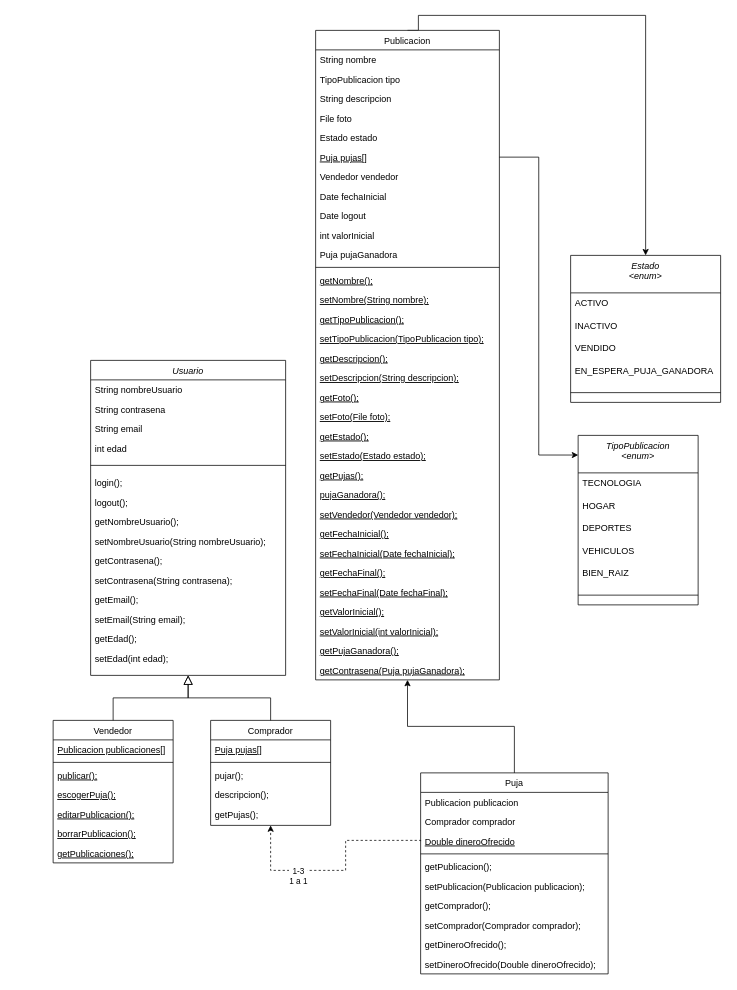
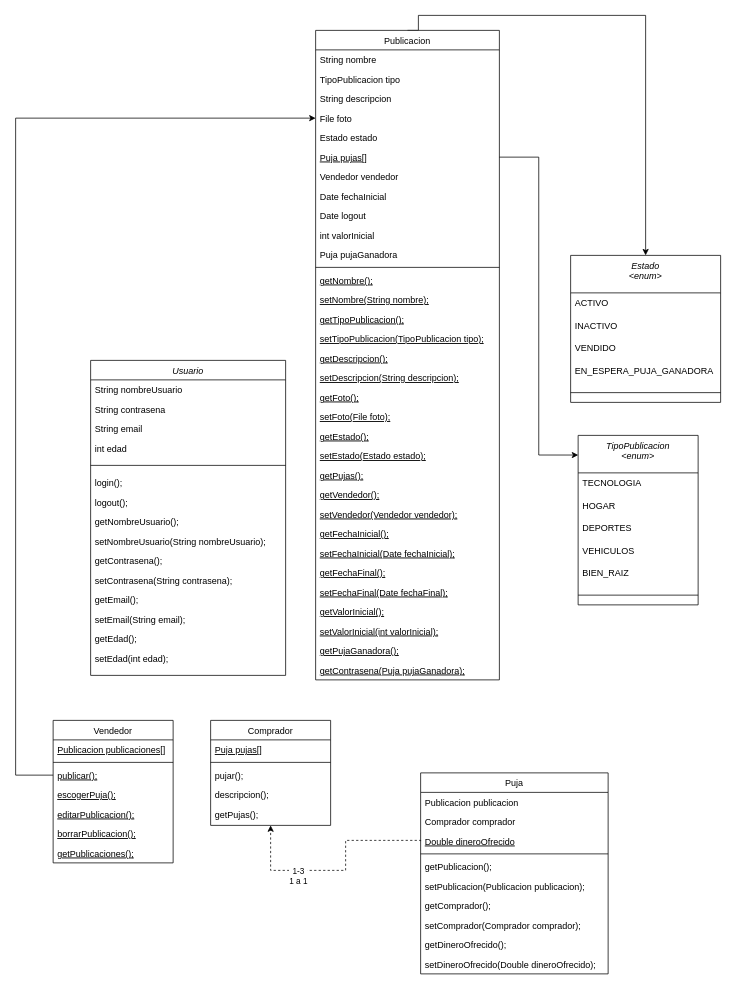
edge "publicar();" -> "File foto": added
node "pujaGanadora();": label "pujaGanadora();" -> "getVendedor();"
edge "Vendedor" -> "Usuario": removed
edge "Comprador" -> "Usuario": removed
edge "Puja" -> "Publicacion": removed
